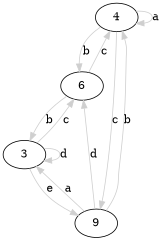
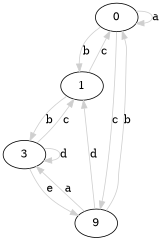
node "4": label "4" -> "0"
node "6": label "6" -> "1"
